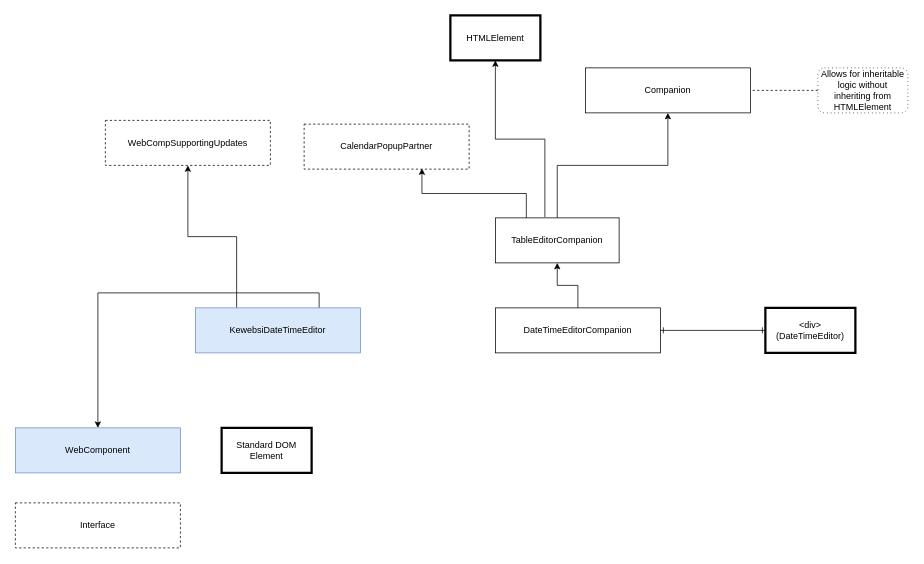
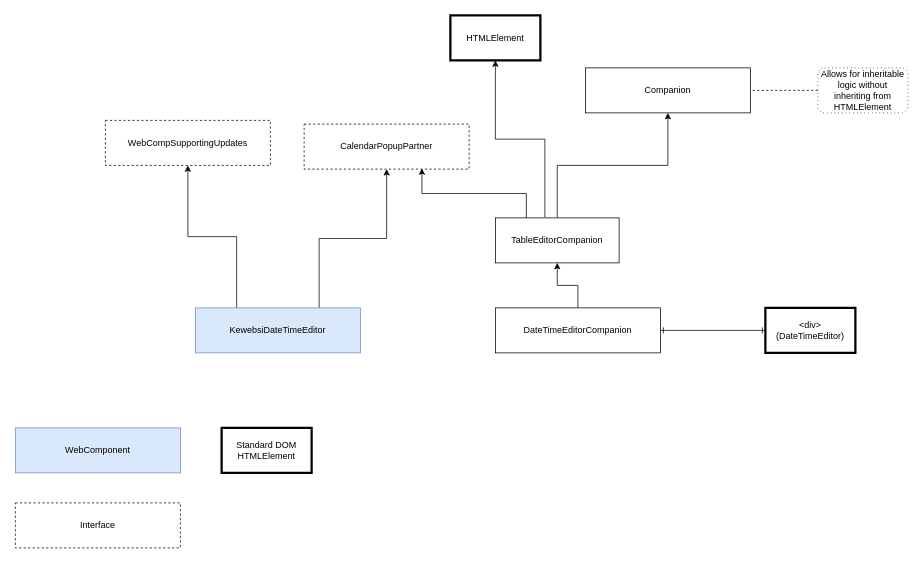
edge "KewebsiDateTimeEditor" -> "WebComponent": now "KewebsiDateTimeEditor" -> "CalendarPopupPartner"
node "Standard DOM Element": label "Standard DOM Element" -> "Standard DOM HTMLElement"
